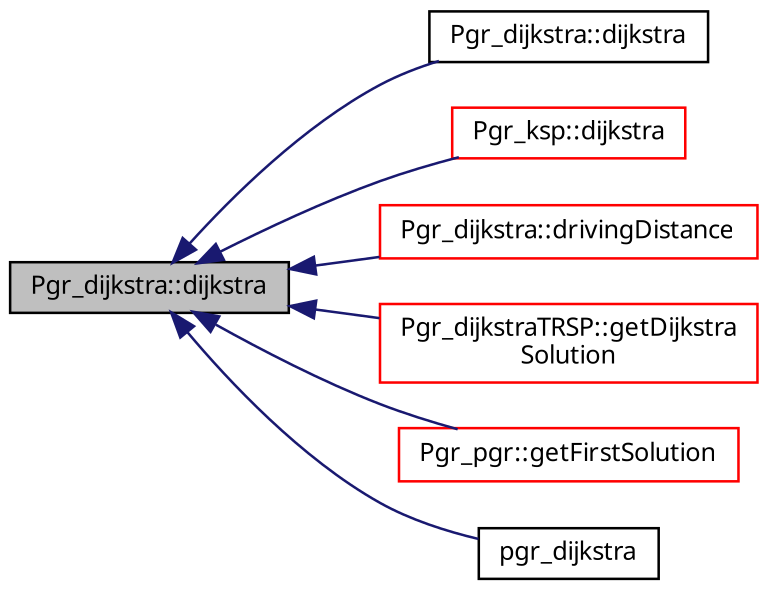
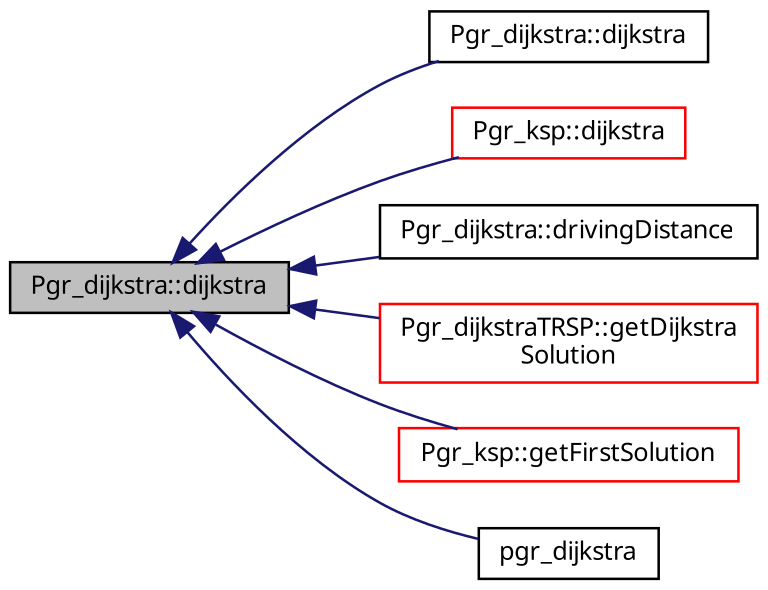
node "Pgr_dijkstra::drivingDistance": color red -> black
node "Pgr_pgr::getFirstSolution": label "Pgr_pgr::getFirstSolution" -> "Pgr_ksp::getFirstSolution"
